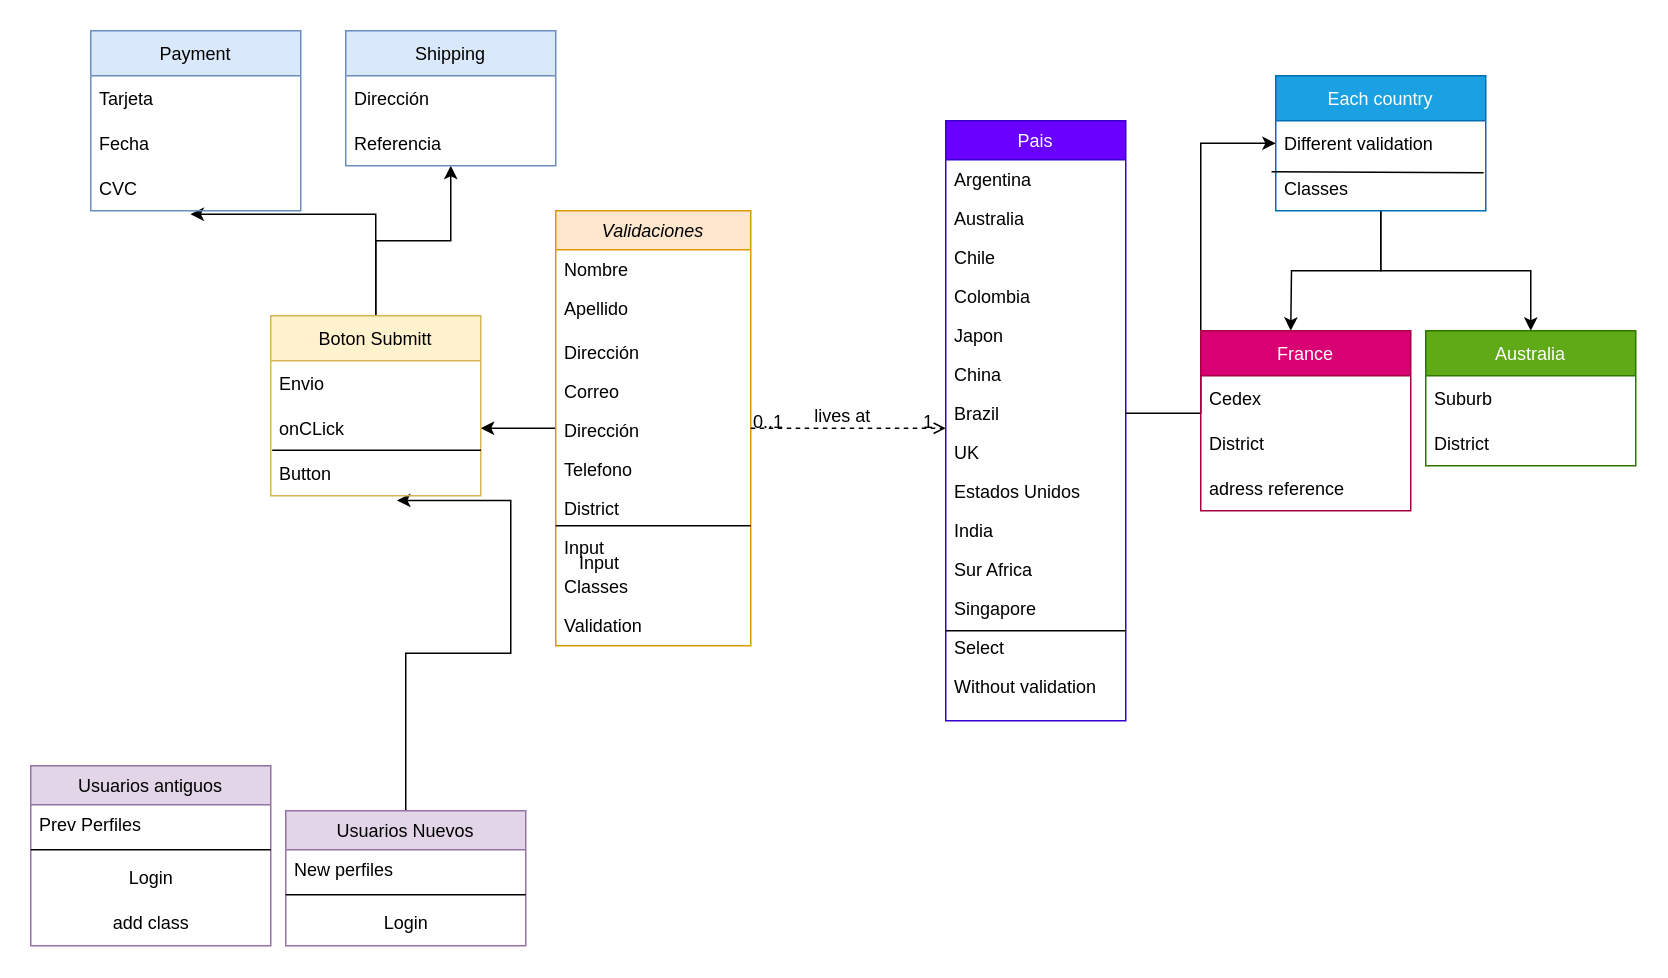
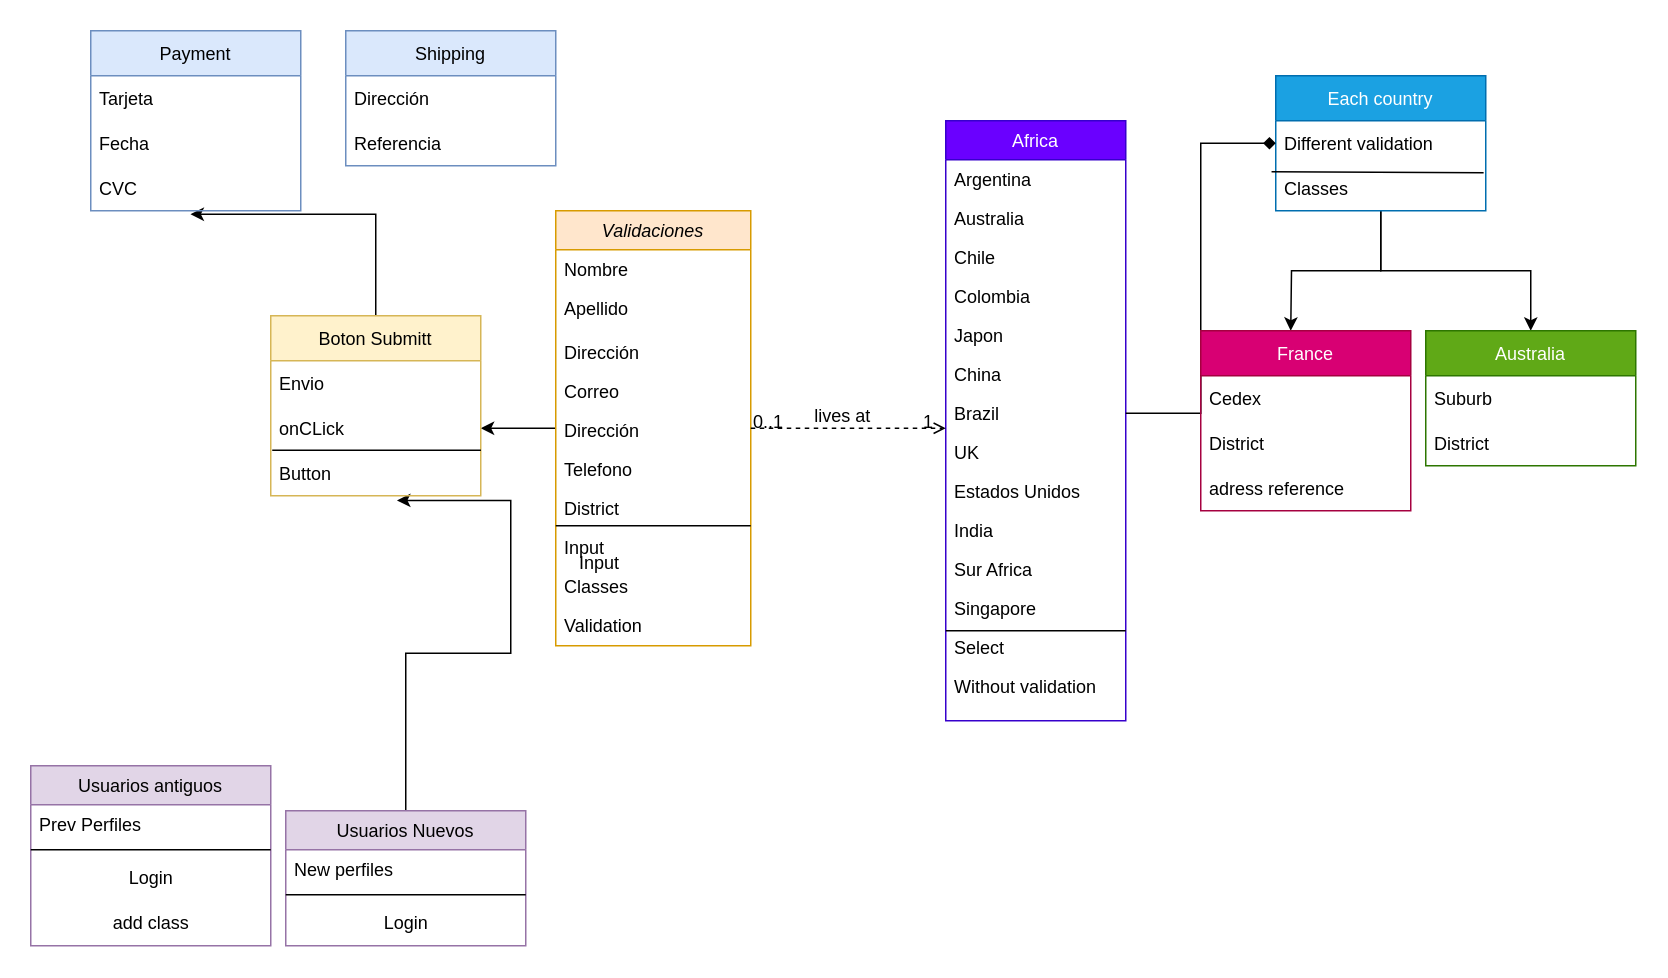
node "Pais": label "Pais" -> "Africa"
edge "Brazil" -> "Each country": arrowhead classic -> diamond
edge "Boton Submitt" -> "Shipping": removed
